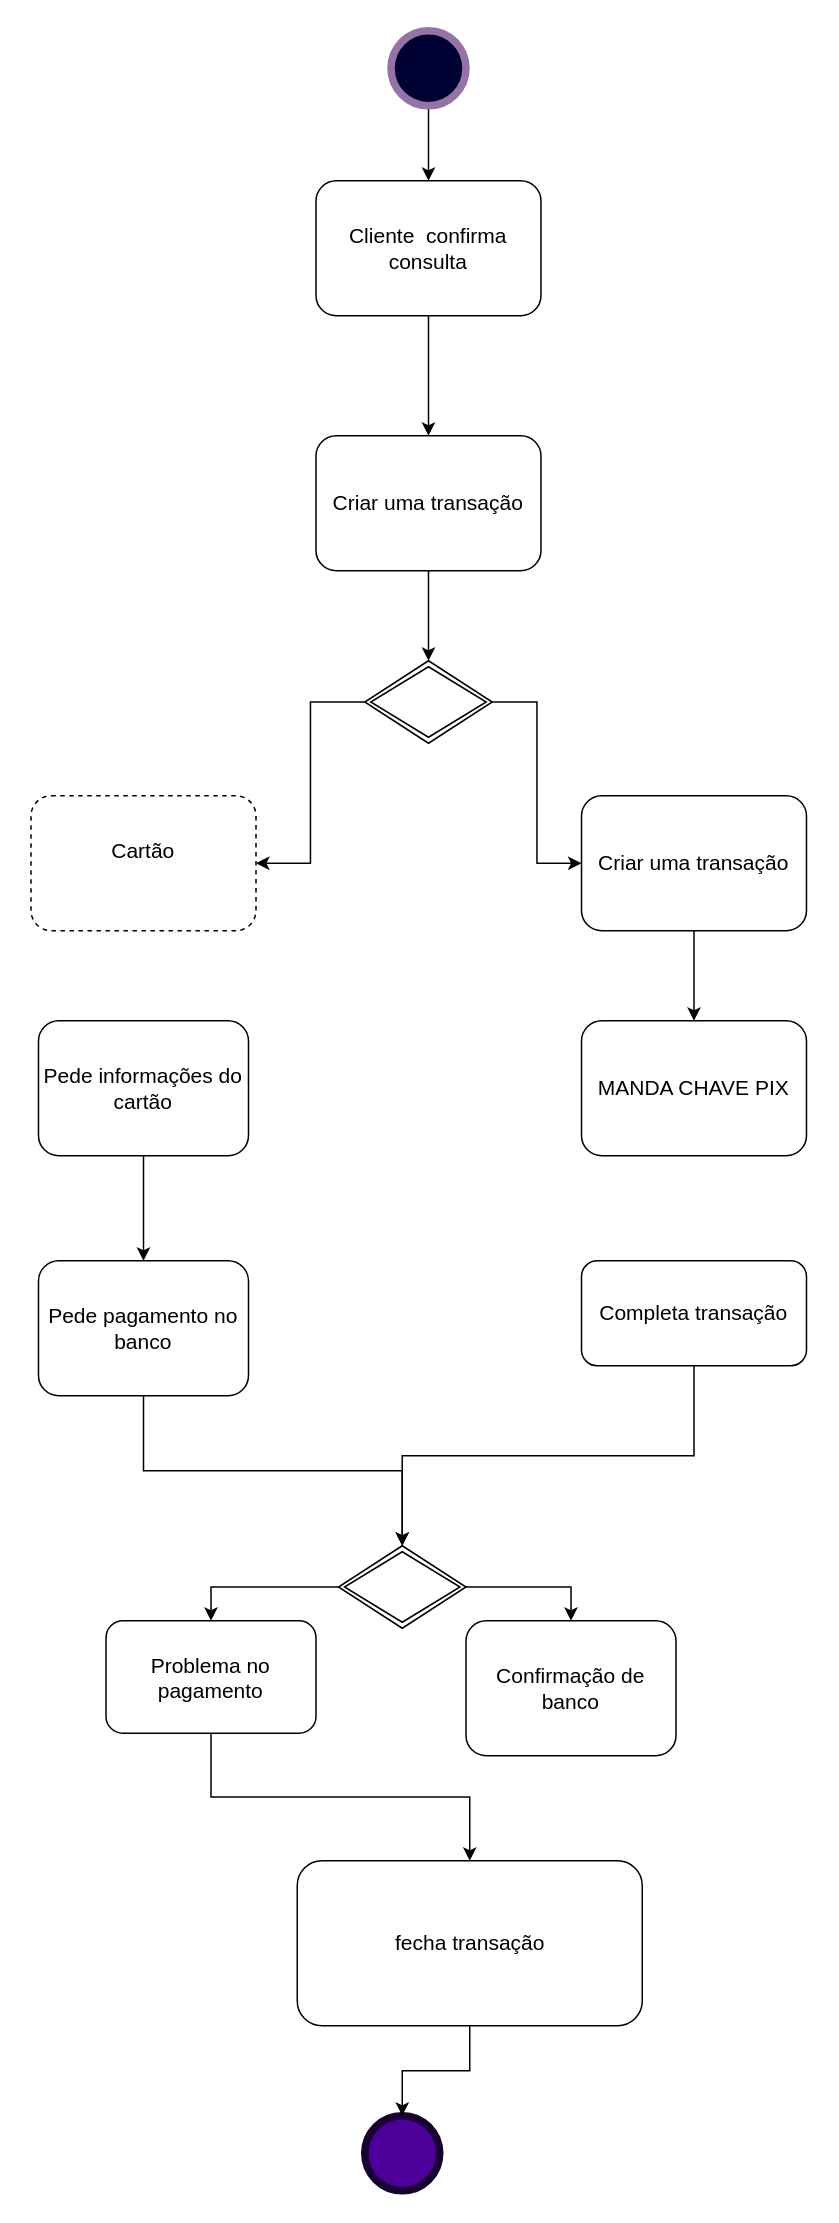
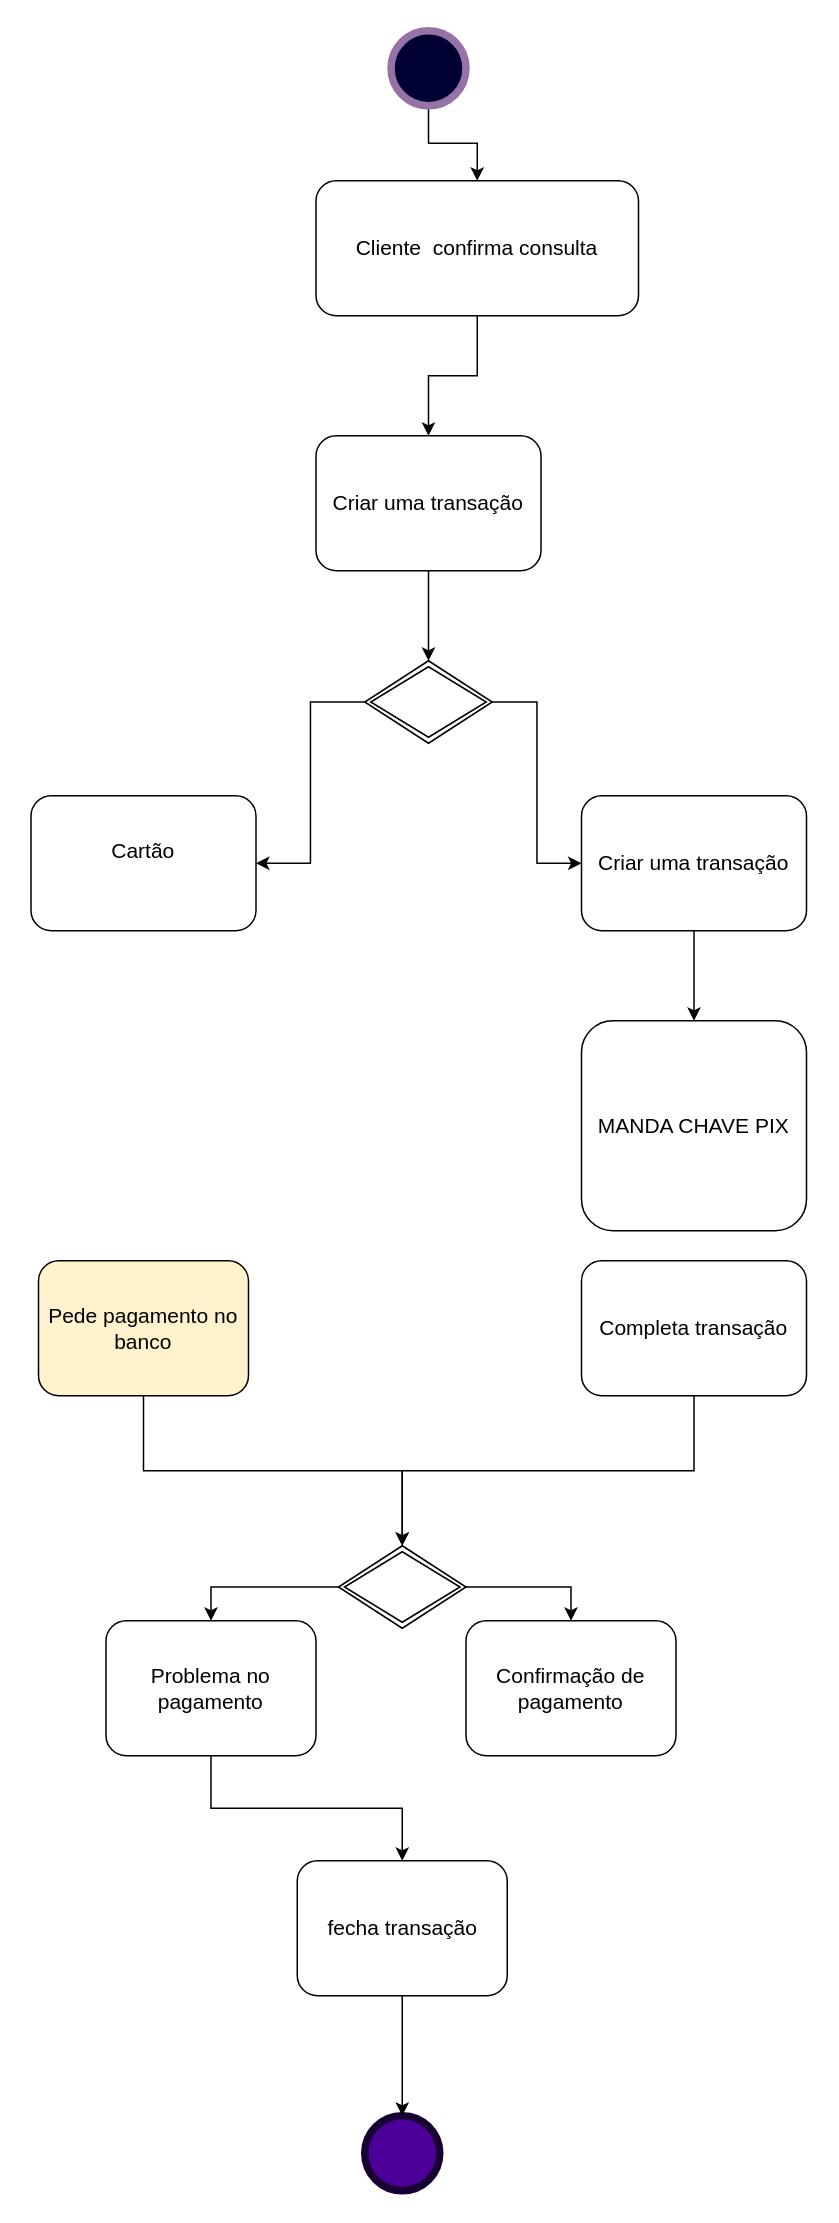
node "Cliente confirma consulta": size 225x135 -> 323x135
node "Cartão": style dashed -> solid
node "Pede informações do cartão": removed
node "MANDA CHAVE PIX": size 225x135 -> 225x210
edge "Pede informações do cartão" -> "Pede pagamento no banco": removed
node "Completa transação": size 225x105 -> 225x135
node "Pede pagamento no banco": fillcolor #ffffff -> #fff2cc
node "Problema no pagamento": size 210x113 -> 210x135
node "Confirmação de banco": label "Confirmação de banco" -> "Confirmação de pagamento"
node "fecha transação": size 345x165 -> 210x135
